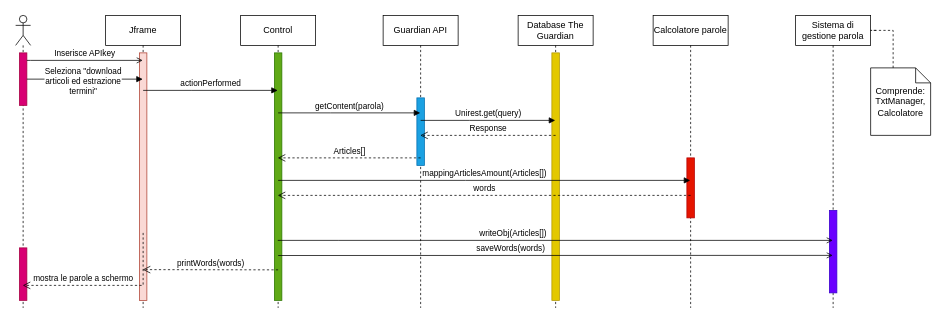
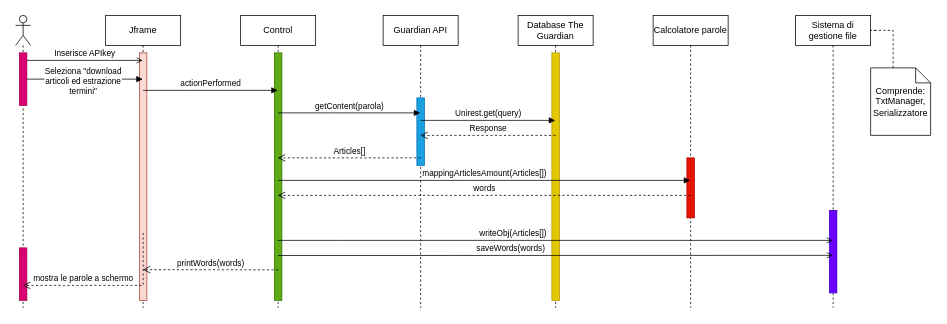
node "Sistema di gestione parola": label "Sistema di gestione parola" -> "Sistema di gestione file"
node "Comprende: TxtManager, Calcolatore": label "Comprende: TxtManager, Calcolatore" -> "Comprende: TxtManager, Serializzatore"
